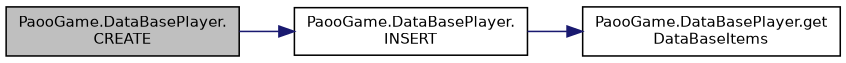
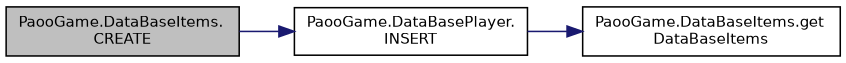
node "PaooGame.DataBasePlayer. CREATE": label "PaooGame.DataBasePlayer. CREATE" -> "PaooGame.DataBaseItems. CREATE"
node "PaooGame.DataBasePlayer.get DataBaseItems": label "PaooGame.DataBasePlayer.get DataBaseItems" -> "PaooGame.DataBaseItems.get DataBaseItems"
